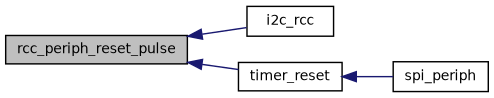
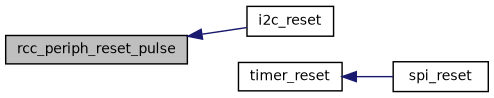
node "i2c_rcc": label "i2c_rcc" -> "i2c_reset"
edge "timer_reset" -> "rcc_periph_reset_pulse": removed
node "spi_periph": label "spi_periph" -> "spi_reset"
